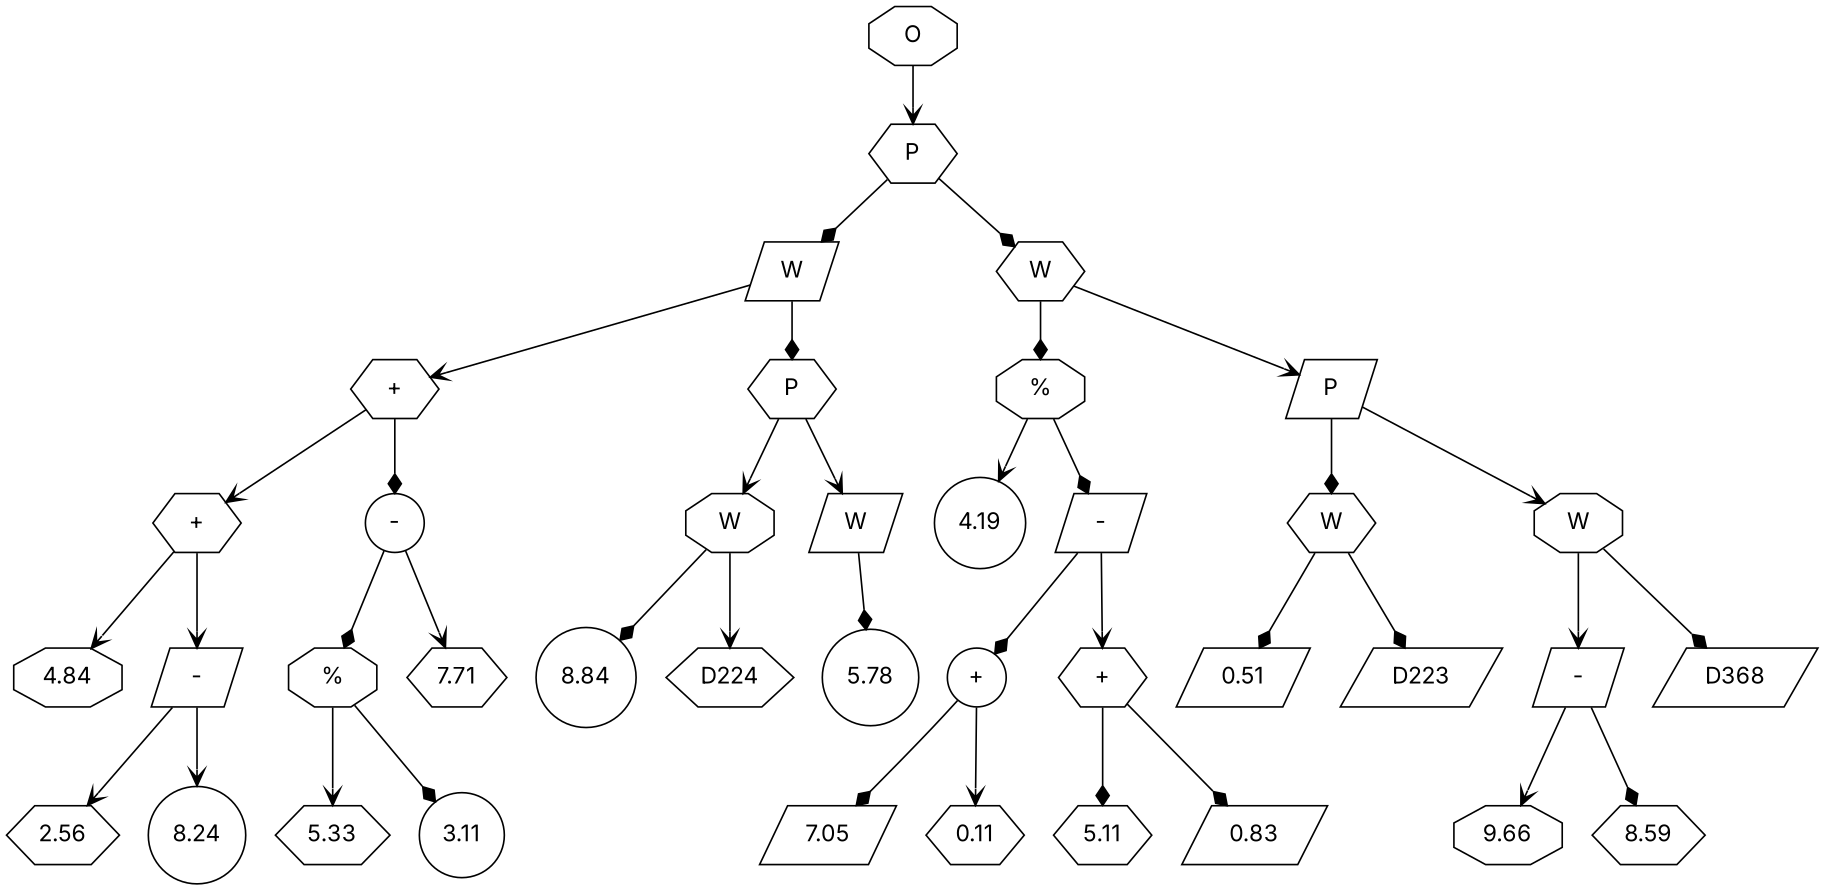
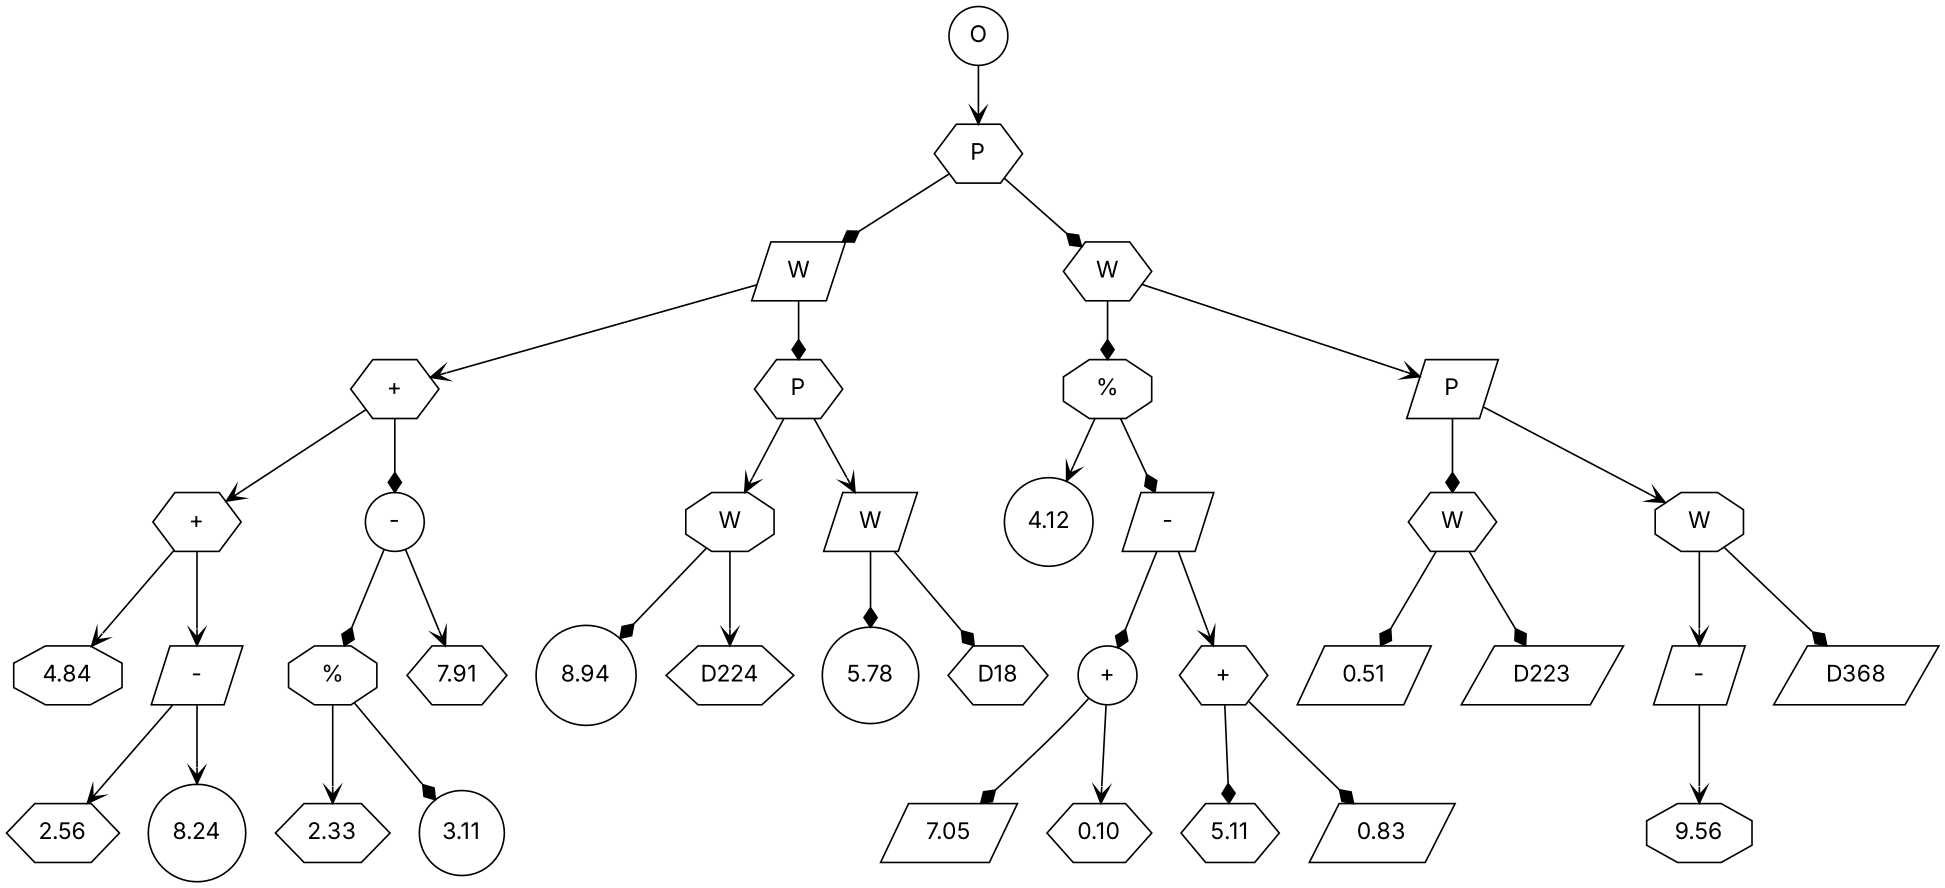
node "O": shape octagon -> circle
node "4.19": label "4.19" -> "4.12"
node "D18": added
node "7.71": label "7.71" -> "7.91"
node "8.84": label "8.84" -> "8.94"
node "5.33": label "5.33" -> "2.33"
node "0.11": label "0.11" -> "0.10"
node "9.66": label "9.66" -> "9.56"
node "8.59": removed
